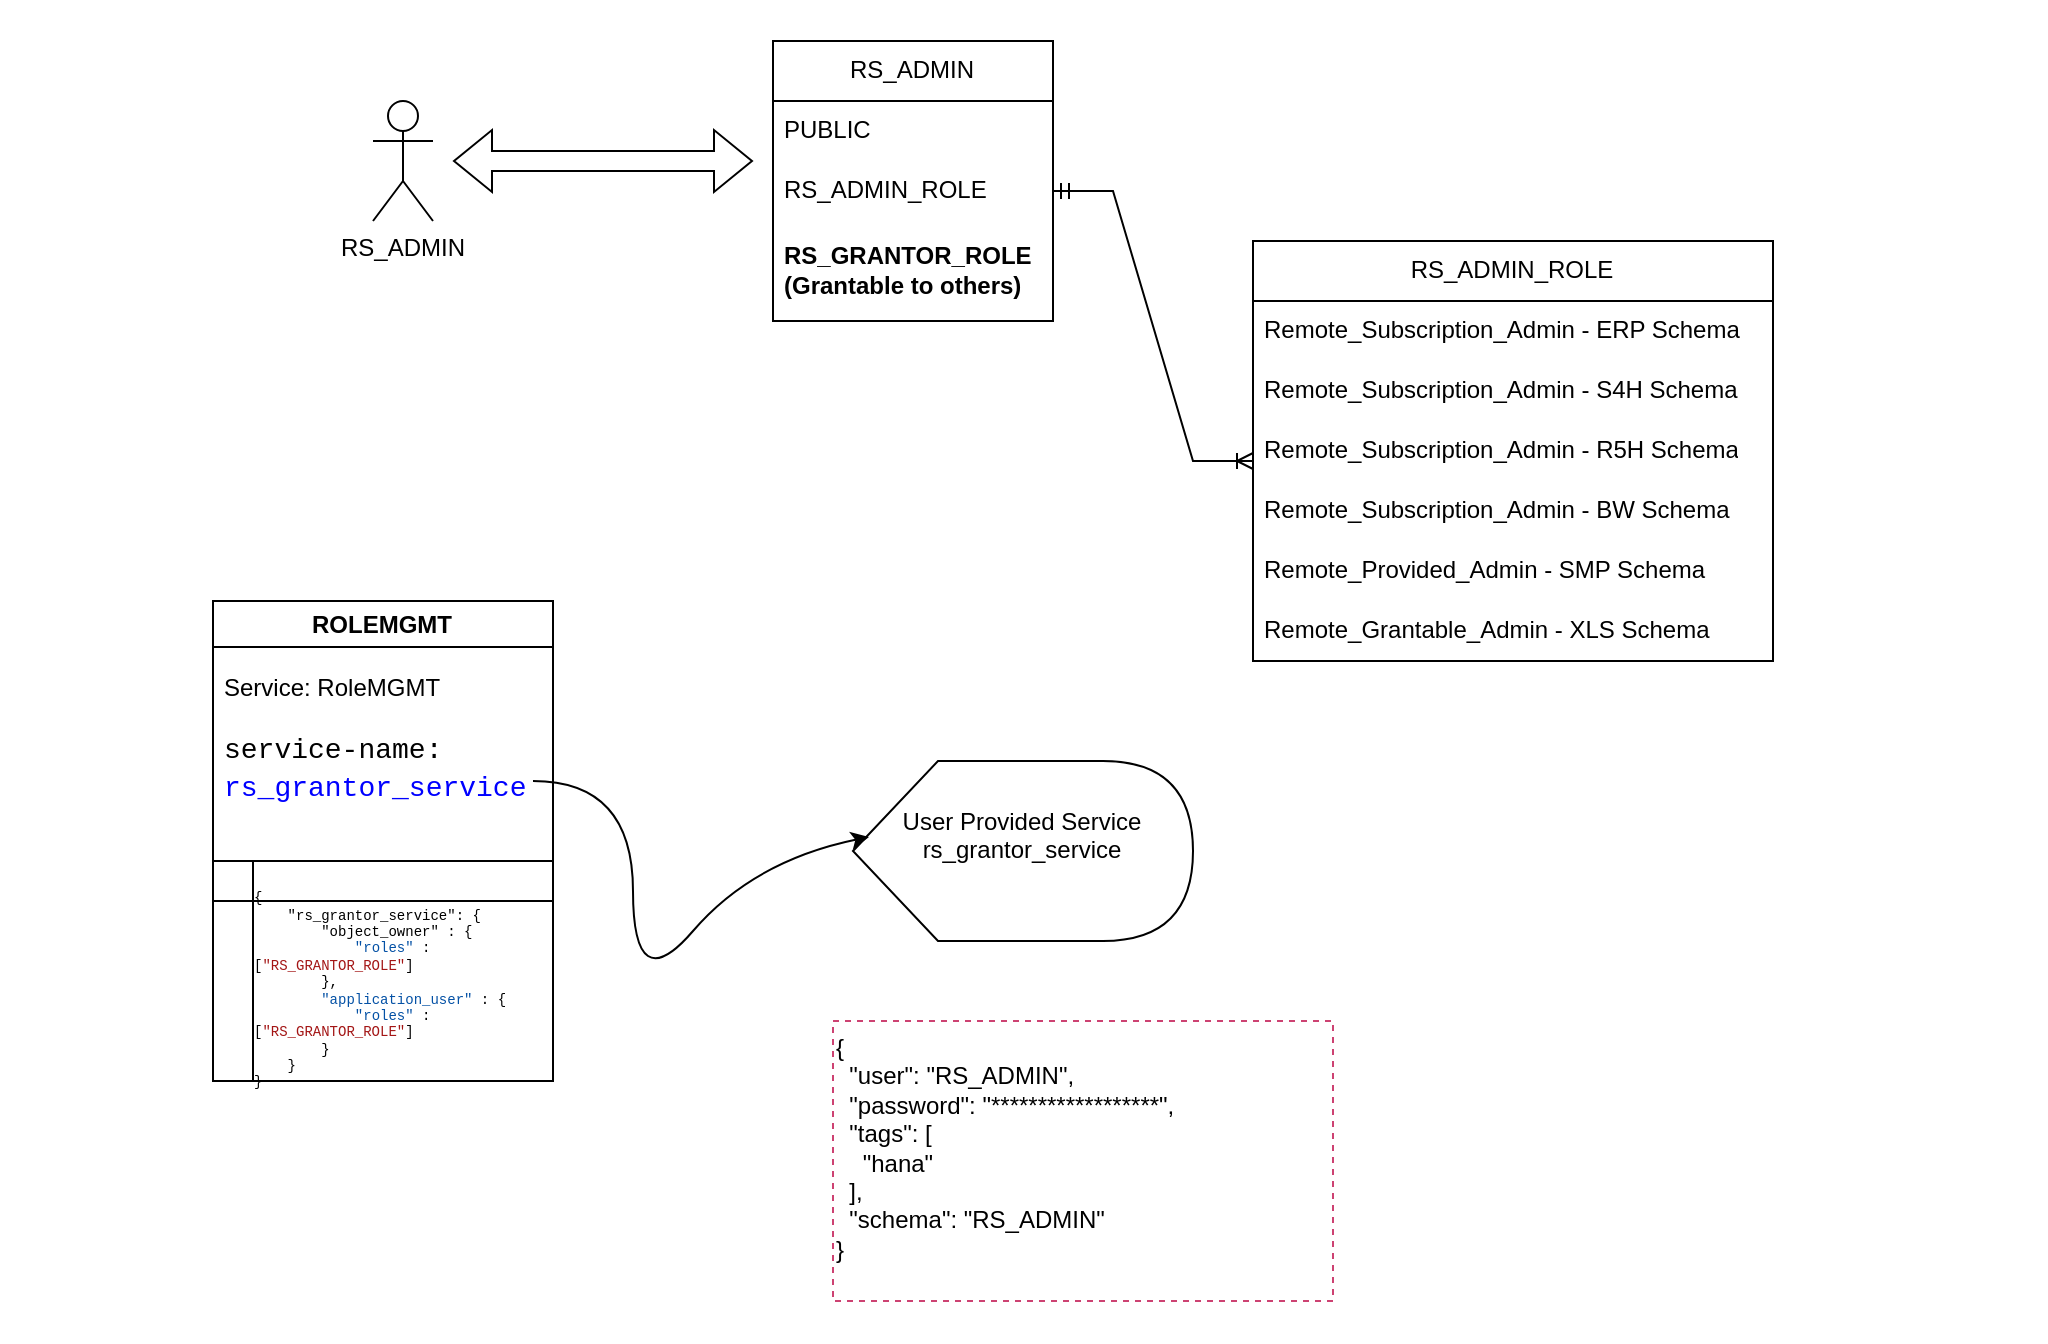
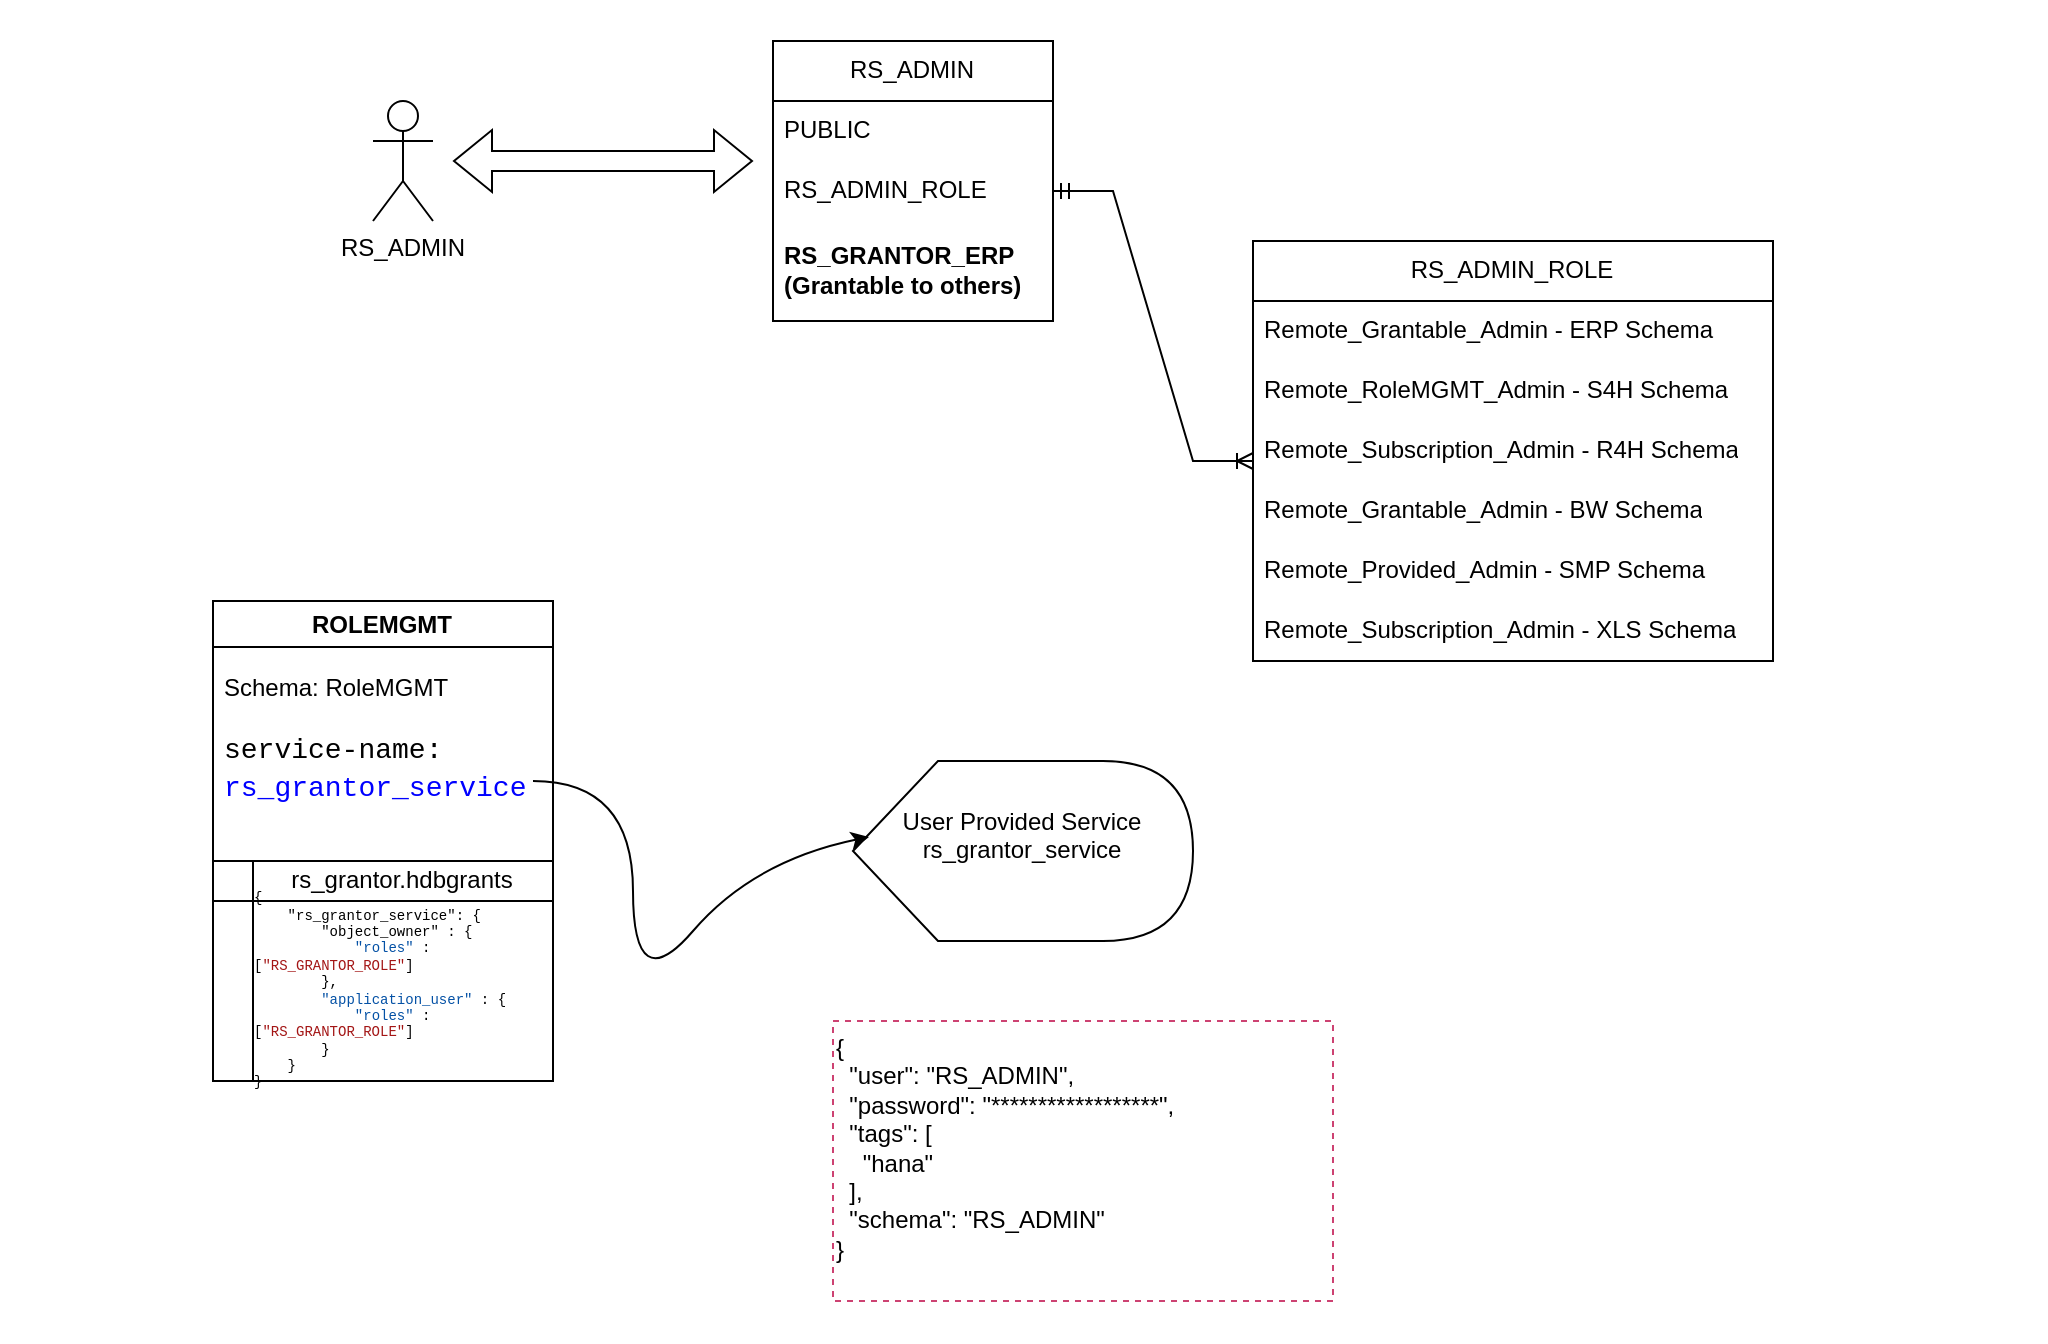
node "RS_GRANTOR_ROLE (Grantable to others)": label "RS_GRANTOR_ROLE (Grantable to others)" -> "RS_GRANTOR_ERP (Grantable to others)"
node "Remote_Subscription_Admin - ERP Schema": label "Remote_Subscription_Admin - ERP Schema" -> "Remote_Grantable_Admin - ERP Schema"
node "Remote_Subscription_Admin - S4H Schema": label "Remote_Subscription_Admin - S4H Schema" -> "Remote_RoleMGMT_Admin - S4H Schema"
node "Remote_Subscription_Admin - R5H Schema": label "Remote_Subscription_Admin - R5H Schema" -> "Remote_Subscription_Admin - R4H Schema"
node "Remote_Subscription_Admin - BW Schema": label "Remote_Subscription_Admin - BW Schema" -> "Remote_Grantable_Admin - BW Schema"
node "Remote_Grantable_Admin - XLS Schema": label "Remote_Grantable_Admin - XLS Schema" -> "Remote_Subscription_Admin - XLS Schema"
node "Service: RoleMGMT service-name: rs_grantor_service": label "Service: RoleMGMT service-name: rs_grantor_service" -> "Schema: RoleMGMT service-name: rs_grantor_service"
node "rs_grantor.hdbgrants": added
